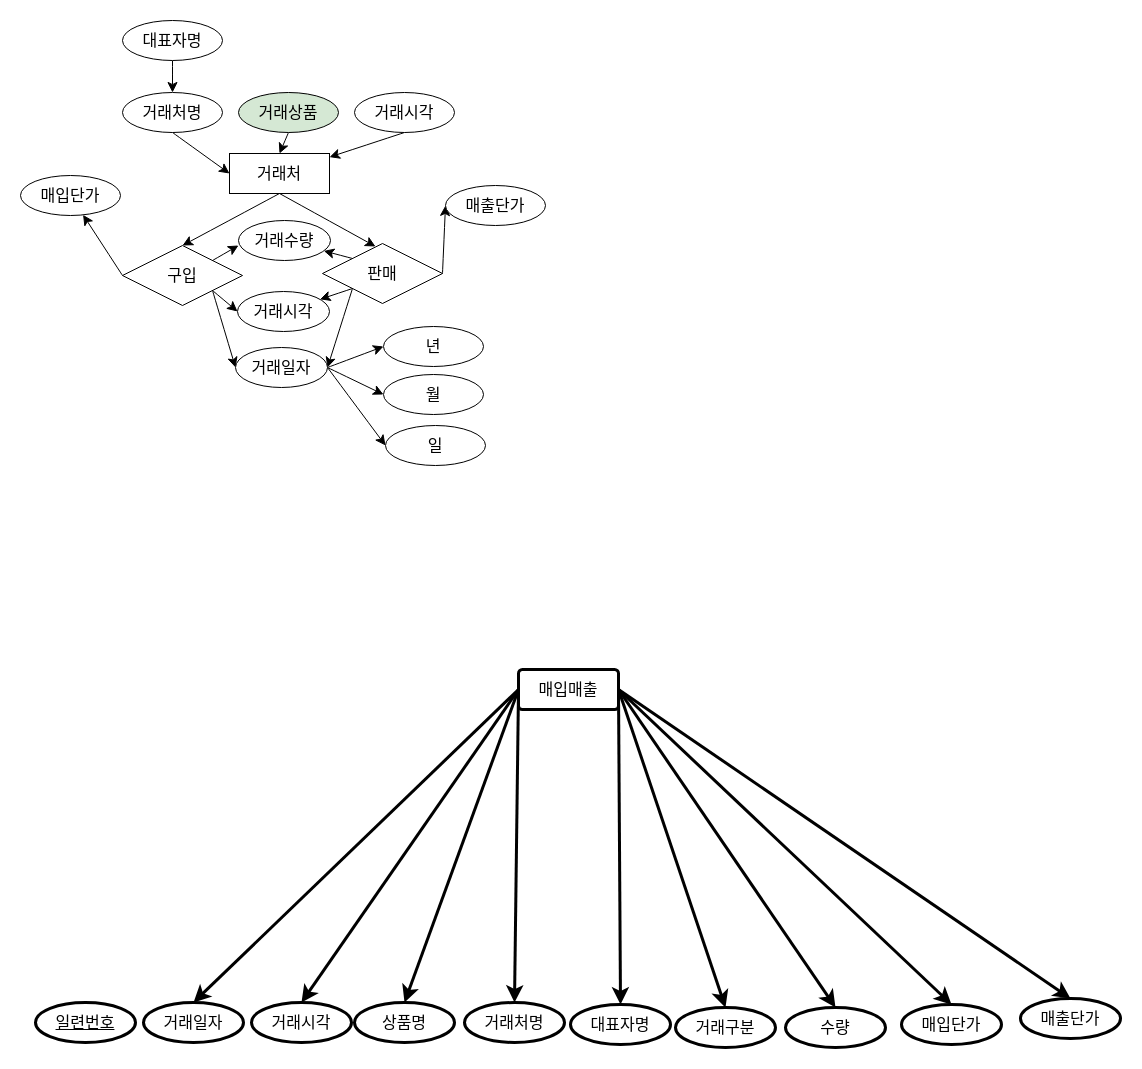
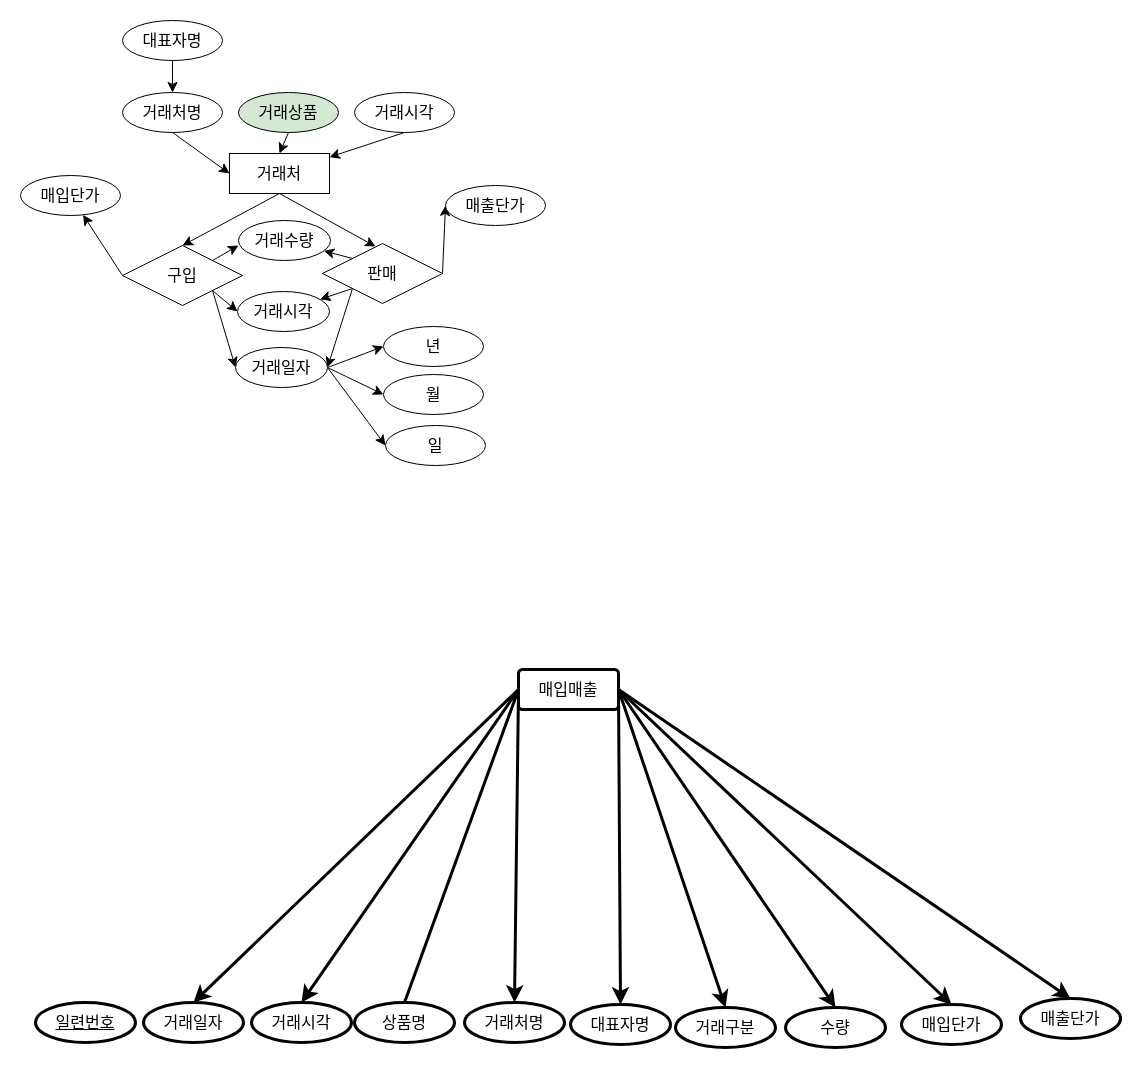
edge "매입매출" -> "상품명": arrowhead classic -> none
